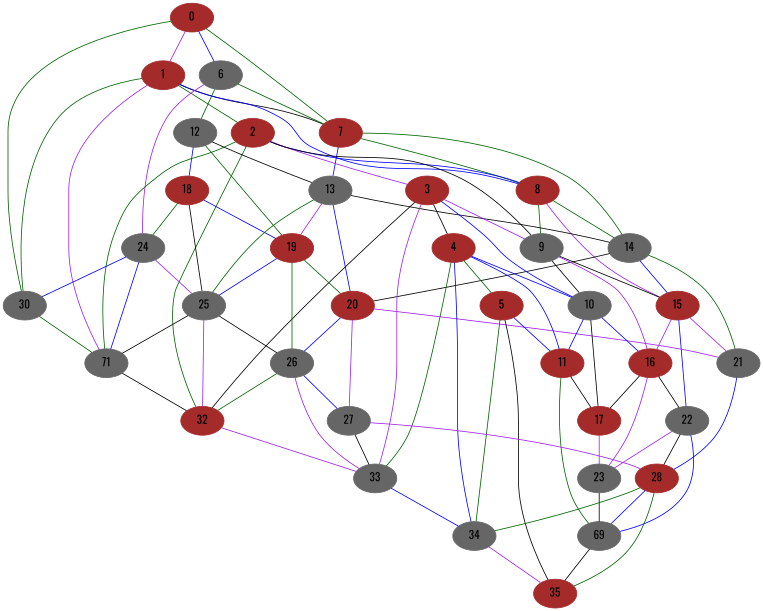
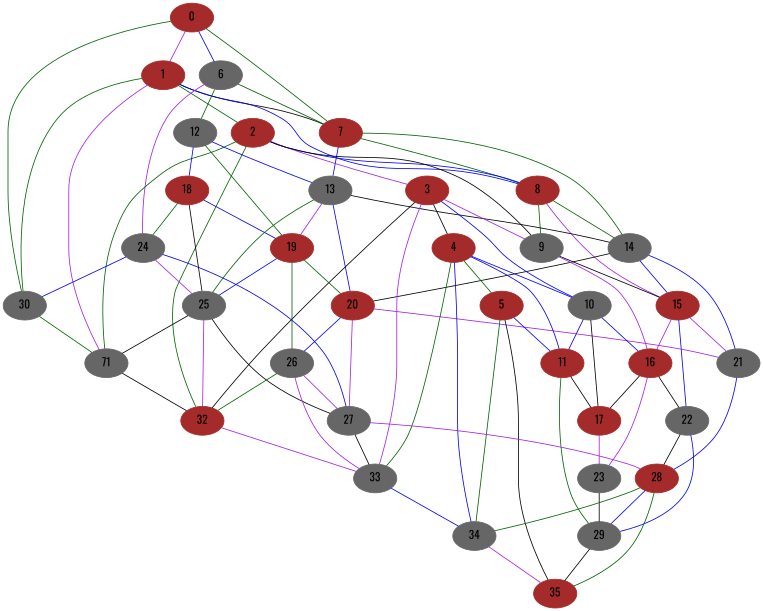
edge "12" -- "13": color black -> blue
edge "9" -- "10": removed
edge "14" -- "21": color darkgreen -> blue
edge "24" -- "71": now "24" -- "27"
edge "25" -- "26": now "25" -- "27"
edge "26" -- "27": color blue -> purple
edge "22" -- "23": removed
node "69": label "69" -> "29"
